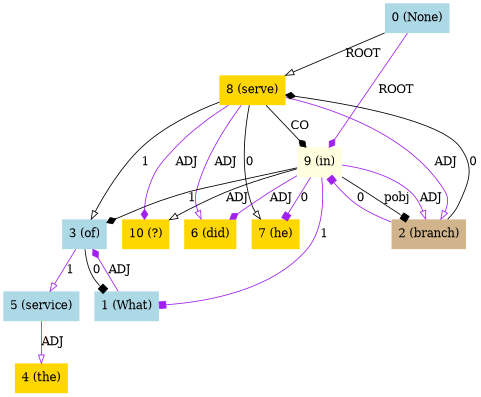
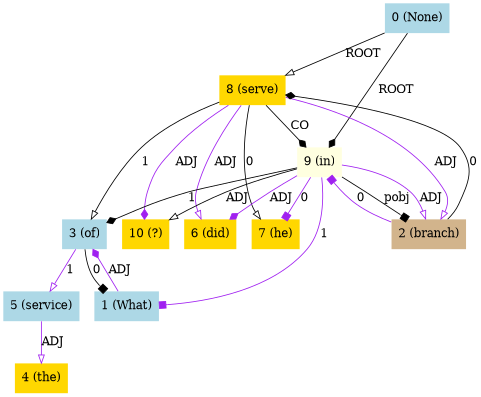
edge "0 (None)" -> "9 (in)": color purple -> black
